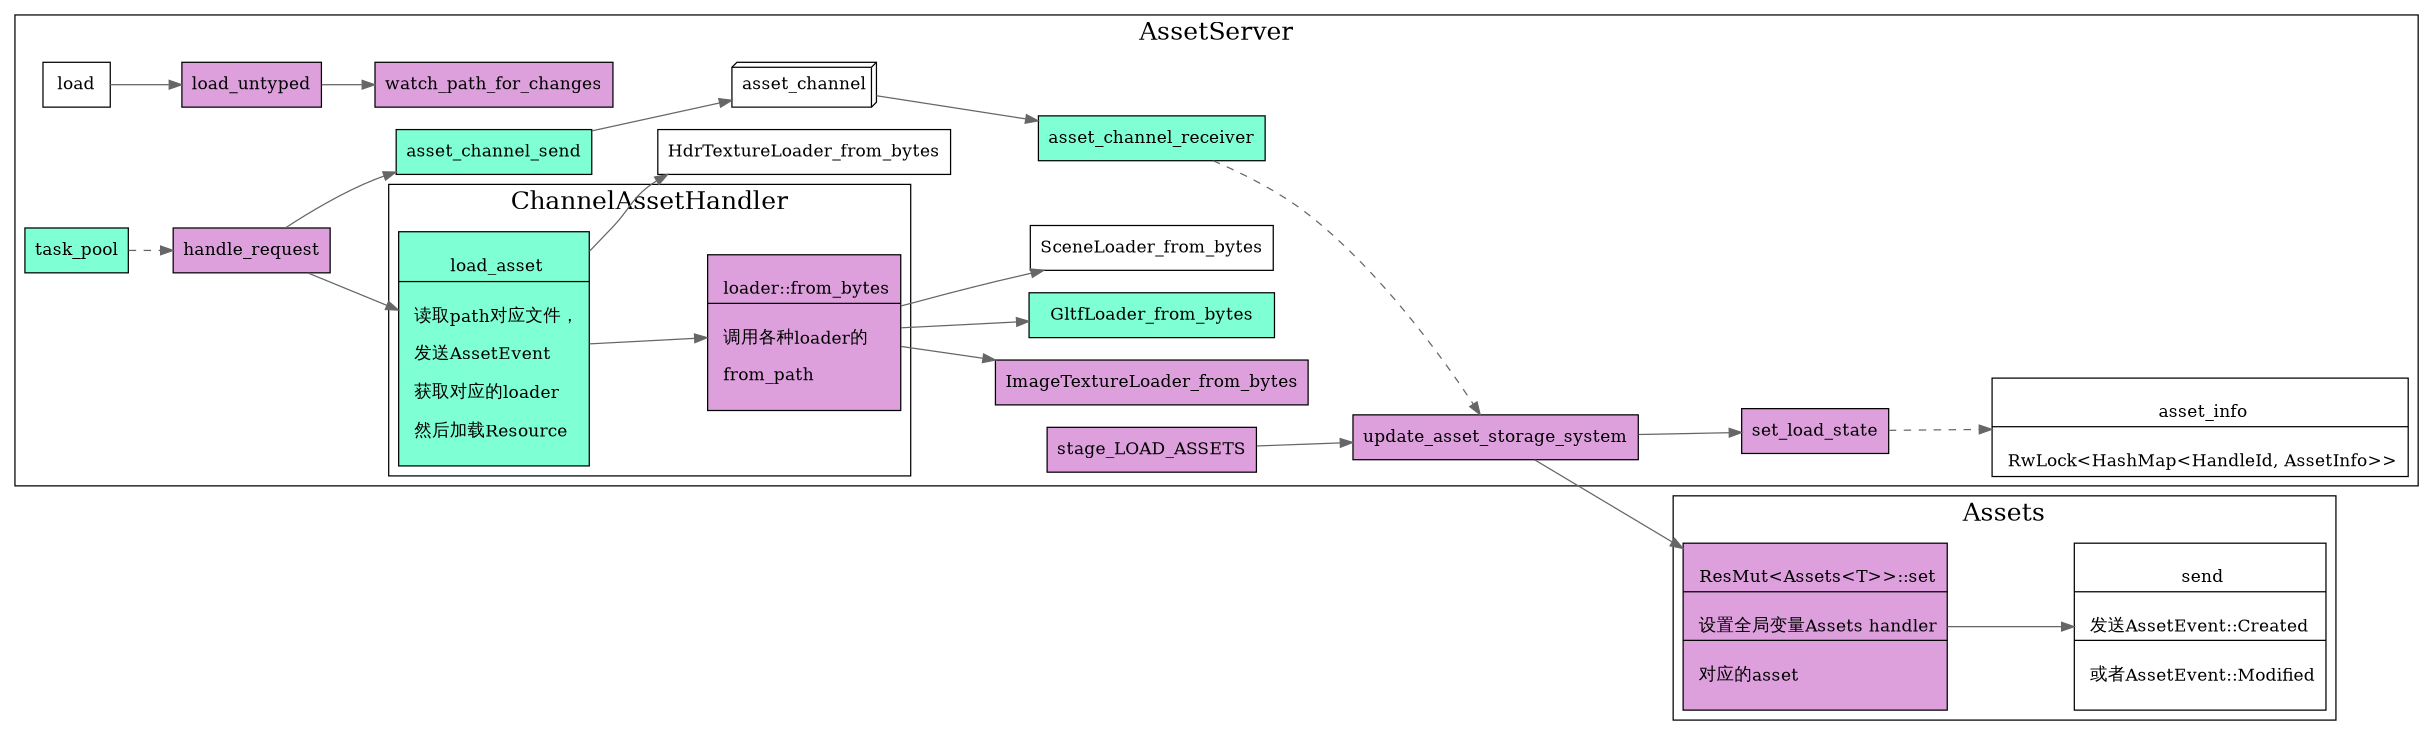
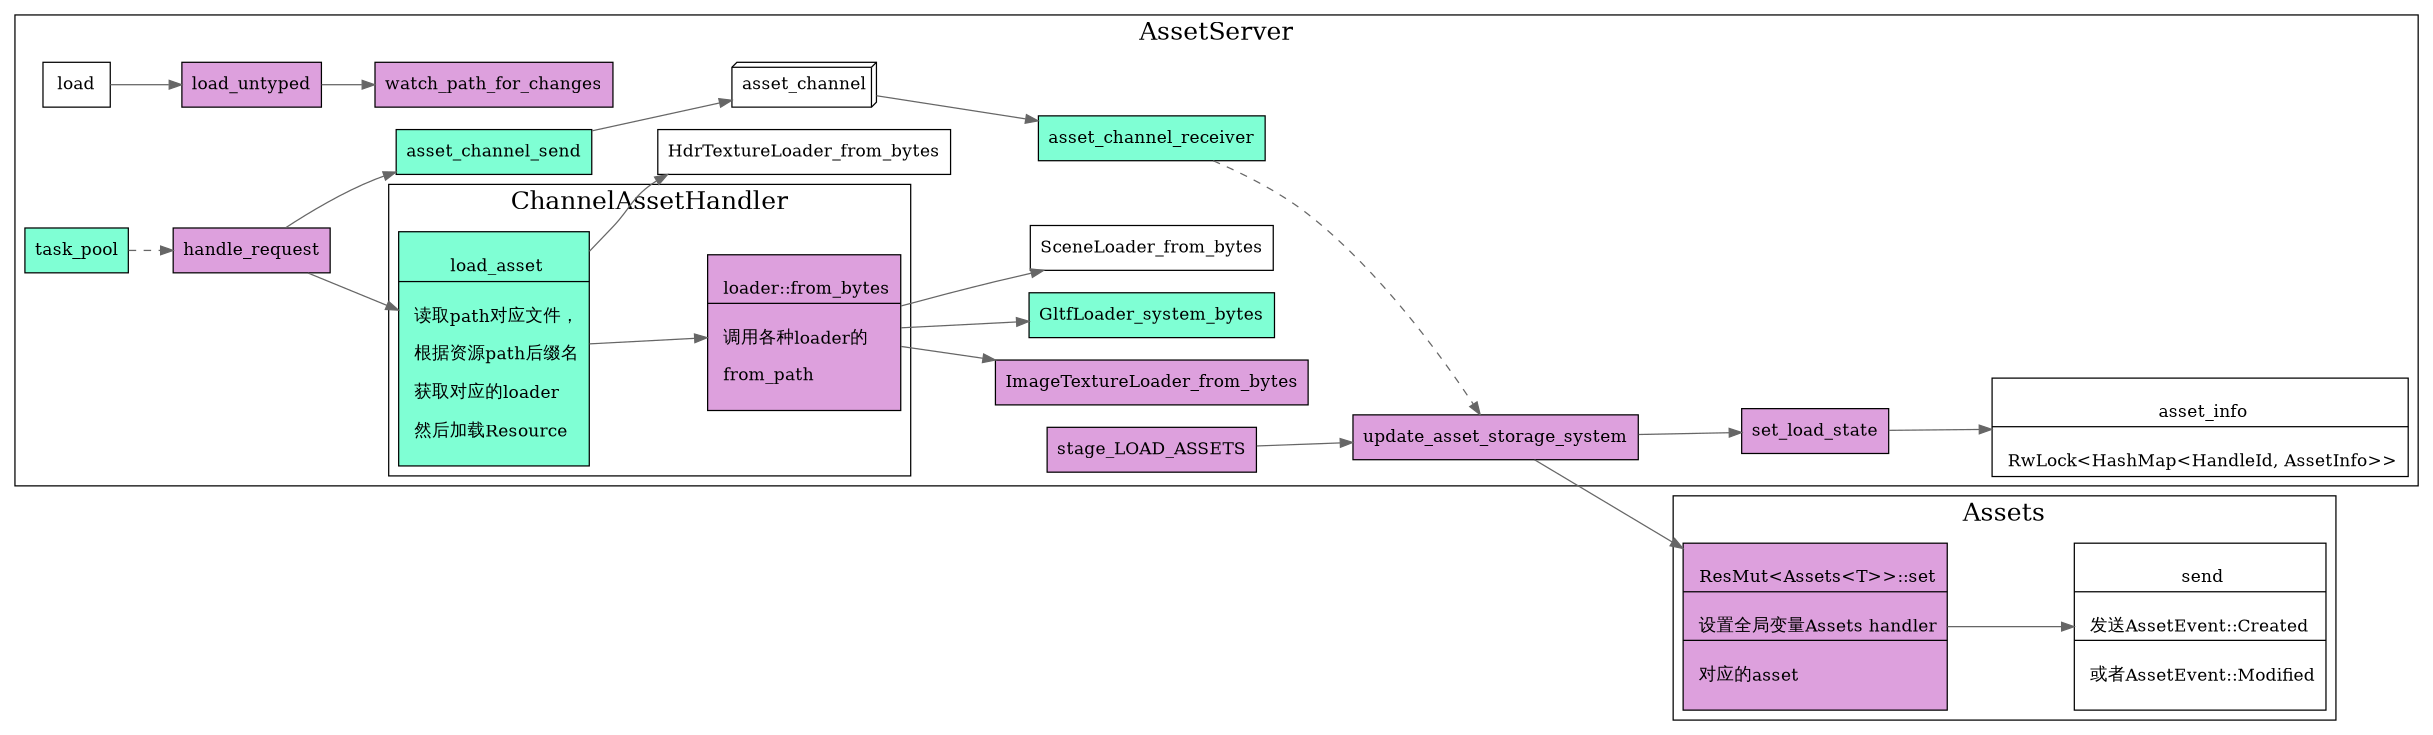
node "GltfLoader_from_bytes": label "GltfLoader_from_bytes" -> "GltfLoader_system_bytes"
node "load_asset": text "发送AssetEvent" -> "根据资源path后缀名"
edge "set_load_state" -> "asset_info": style dashed -> solid
